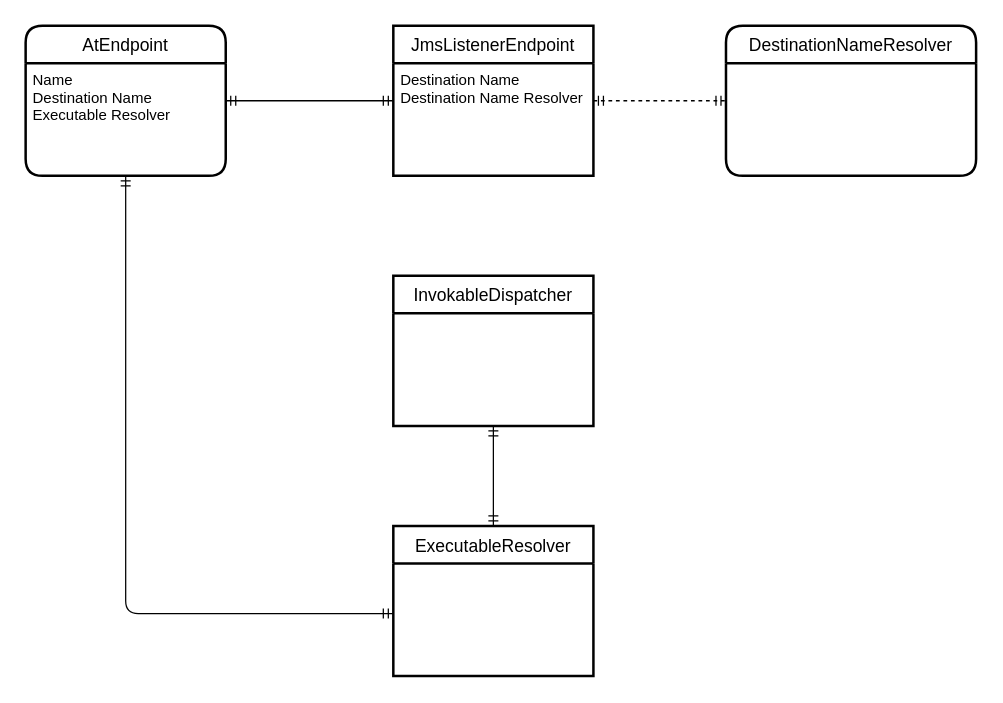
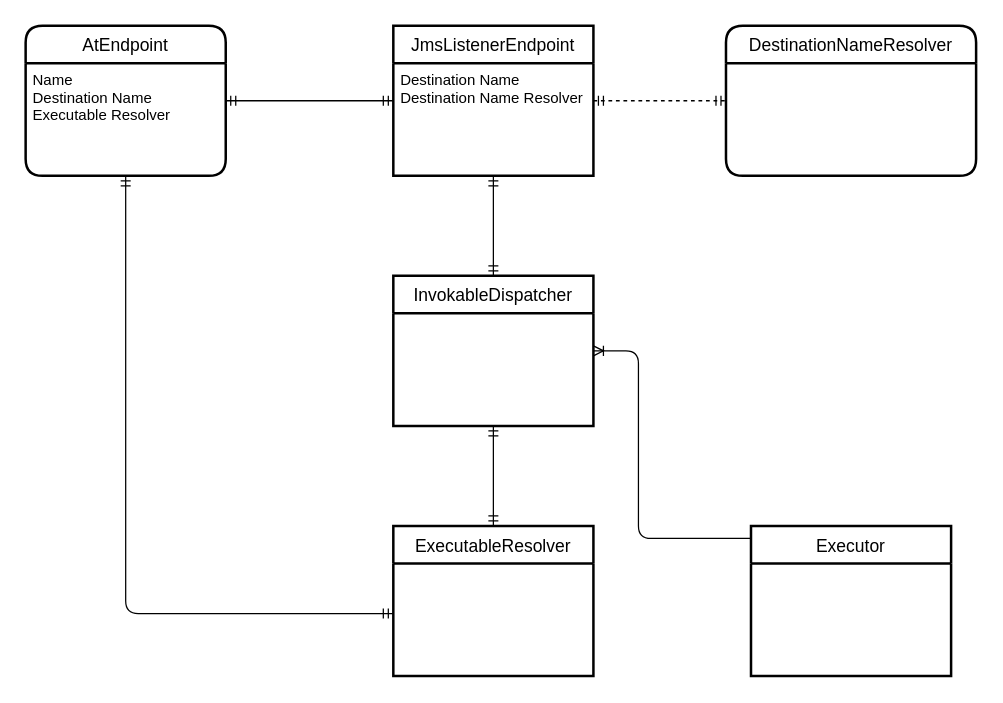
edge "JmsListenerEndpoint" -- "InvokableDispatcher": added
edge "Executor" -> "InvokableDispatcher": added
node "Executor": added
